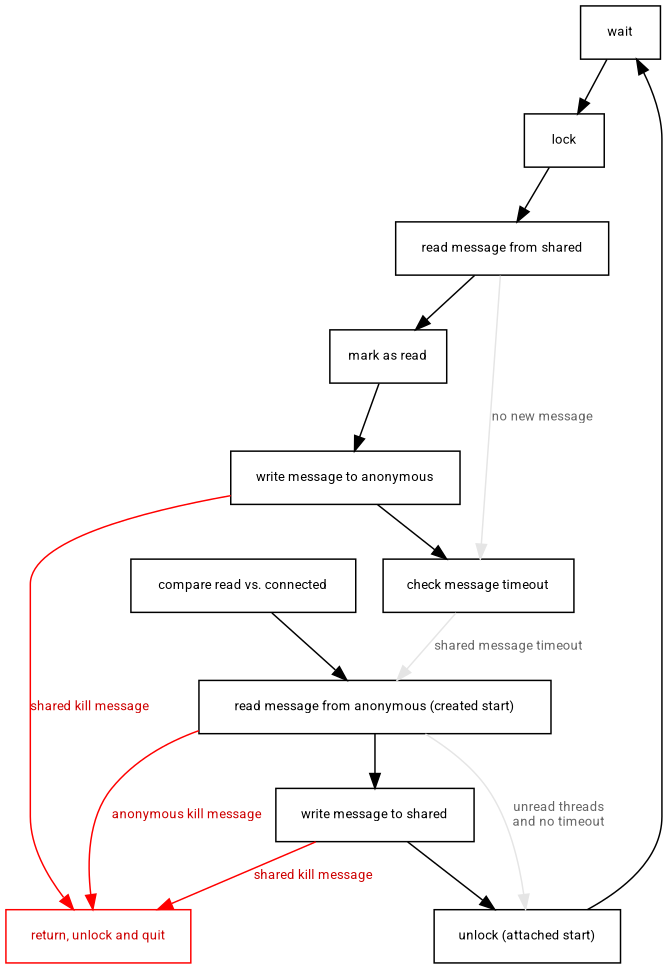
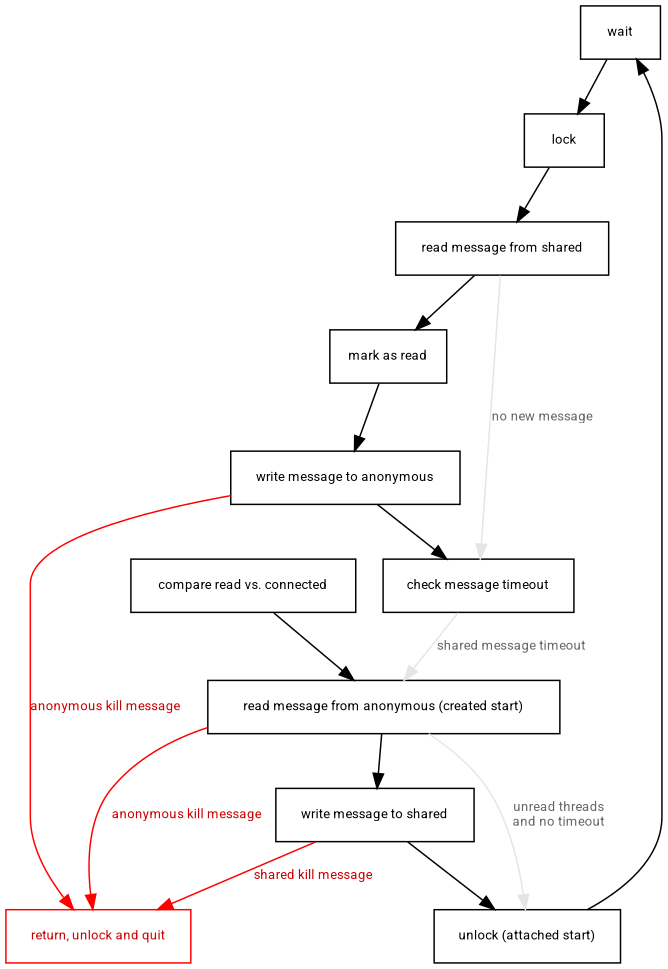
edge "write message to anonymous" -> "return, unlock and quit": label "shared kill message" -> "anonymous kill message"
